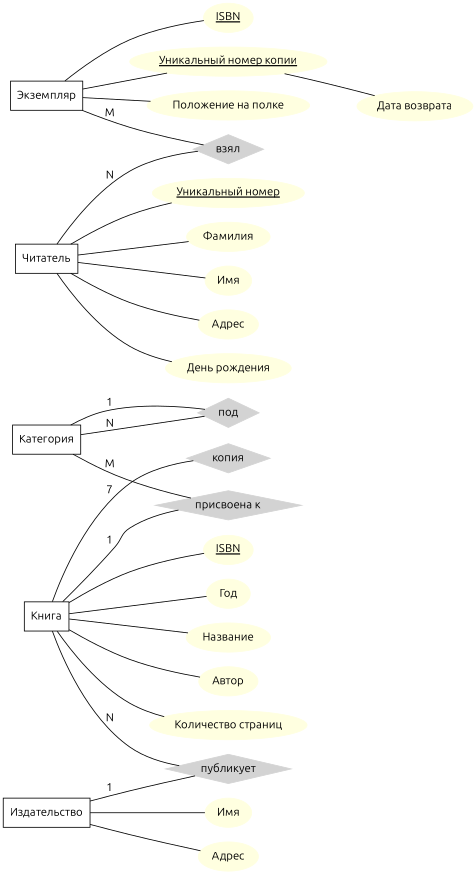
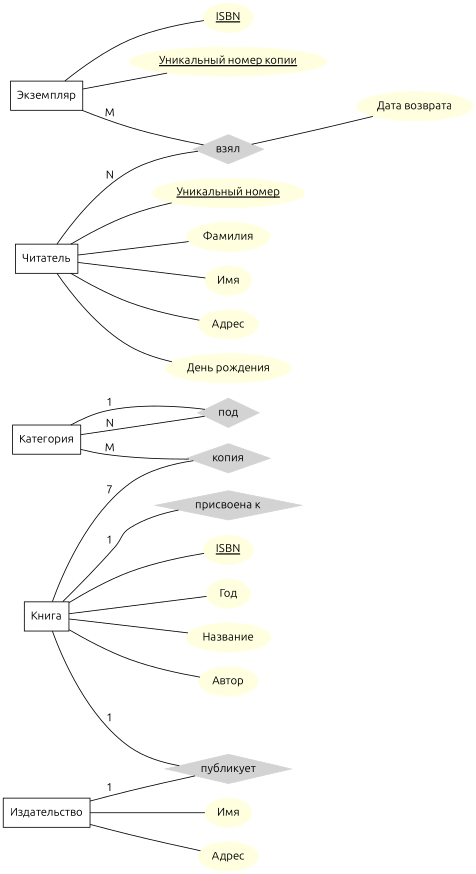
edge "Уникальный номер копии" -- "Дата возврата": now "взял" -- "Дата возврата"
node "Положение на полке": removed
edge "Категория" -- "присвоена к": now "Категория" -- "копия"
edge "Книга" -- "публикует": label "N" -> "1"
node "Количество страниц": removed
